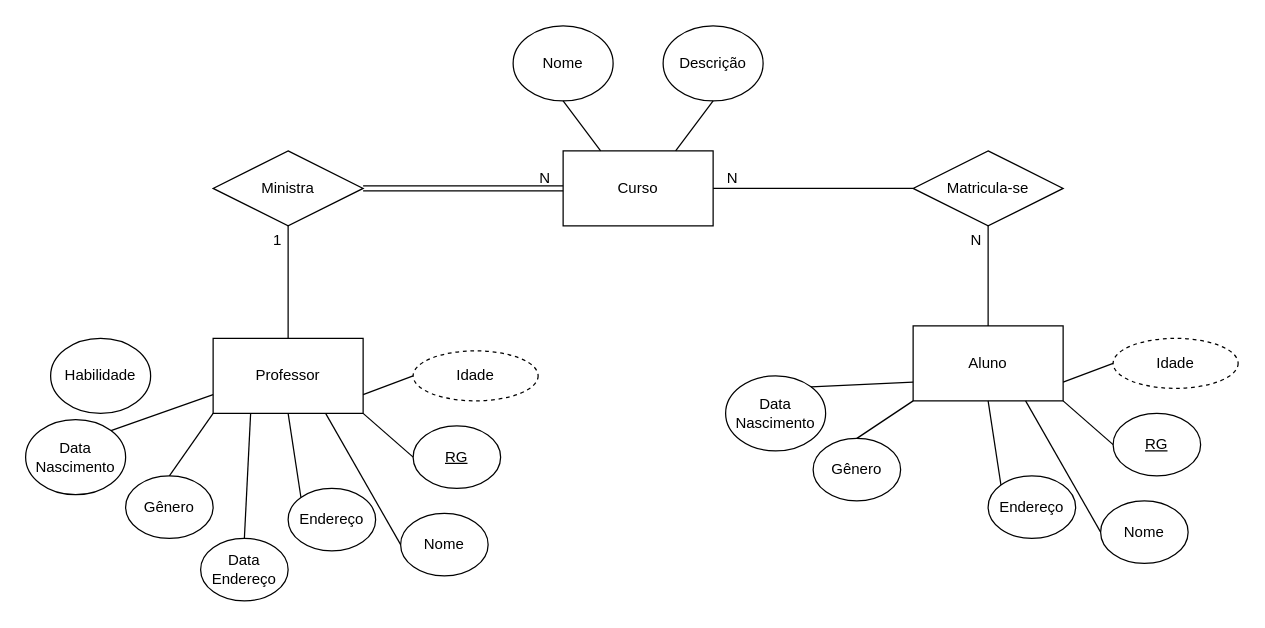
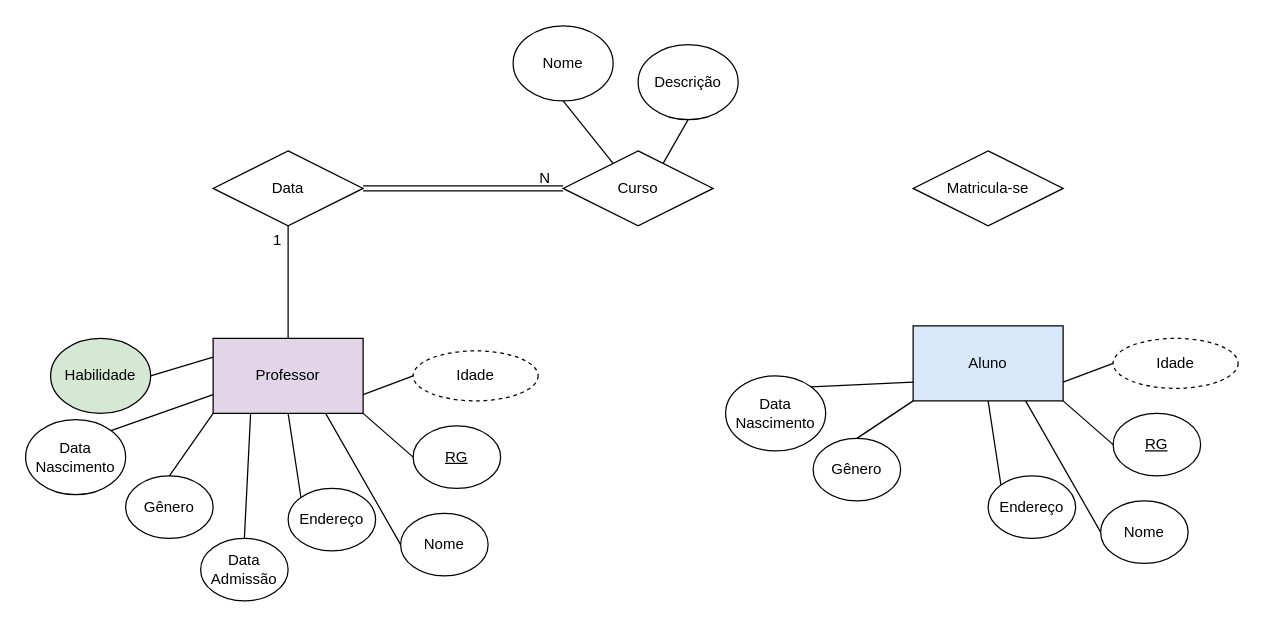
node "Descrição": moved (713, 63) -> (688, 82)
node "Ministra": label "Ministra" -> "Data"
node "Curso": shape rectangle -> diamond
edge "Curso" -- "Matricula-se": removed, label "N"
edge "Matricula-se" -- "Aluno": removed, label "N"
node "Aluno": fillcolor #ffffff -> #dae8fc
edge "Habilidade" -- "Professor": added
node "Habilidade": fillcolor #ffffff -> #d5e8d4
node "Professor": fillcolor #ffffff -> #e1d5e7
node "Data Endereço": label "Data Endereço" -> "Data Admissão"
